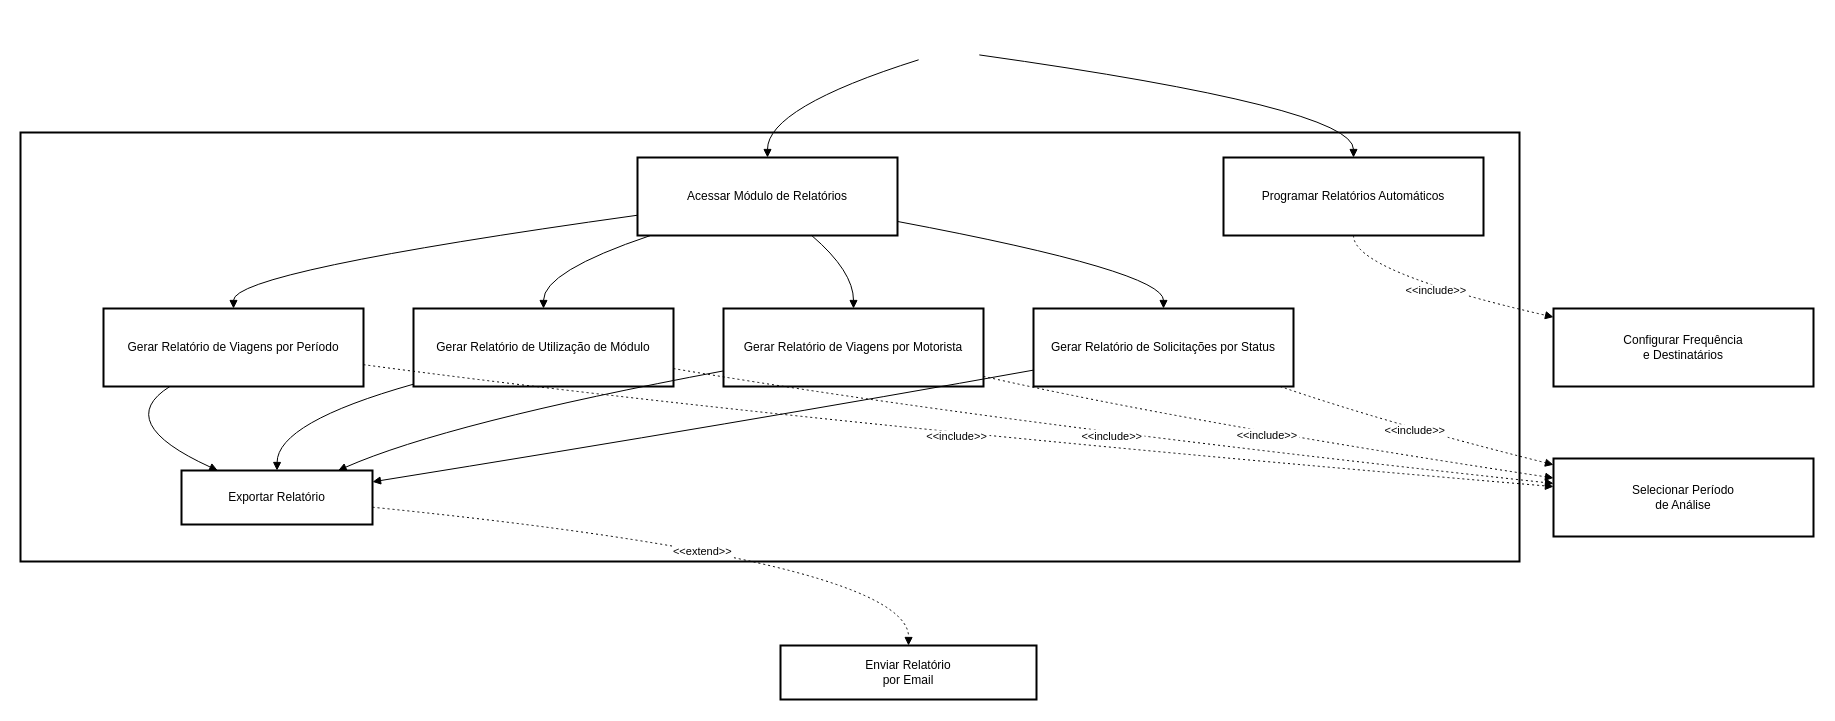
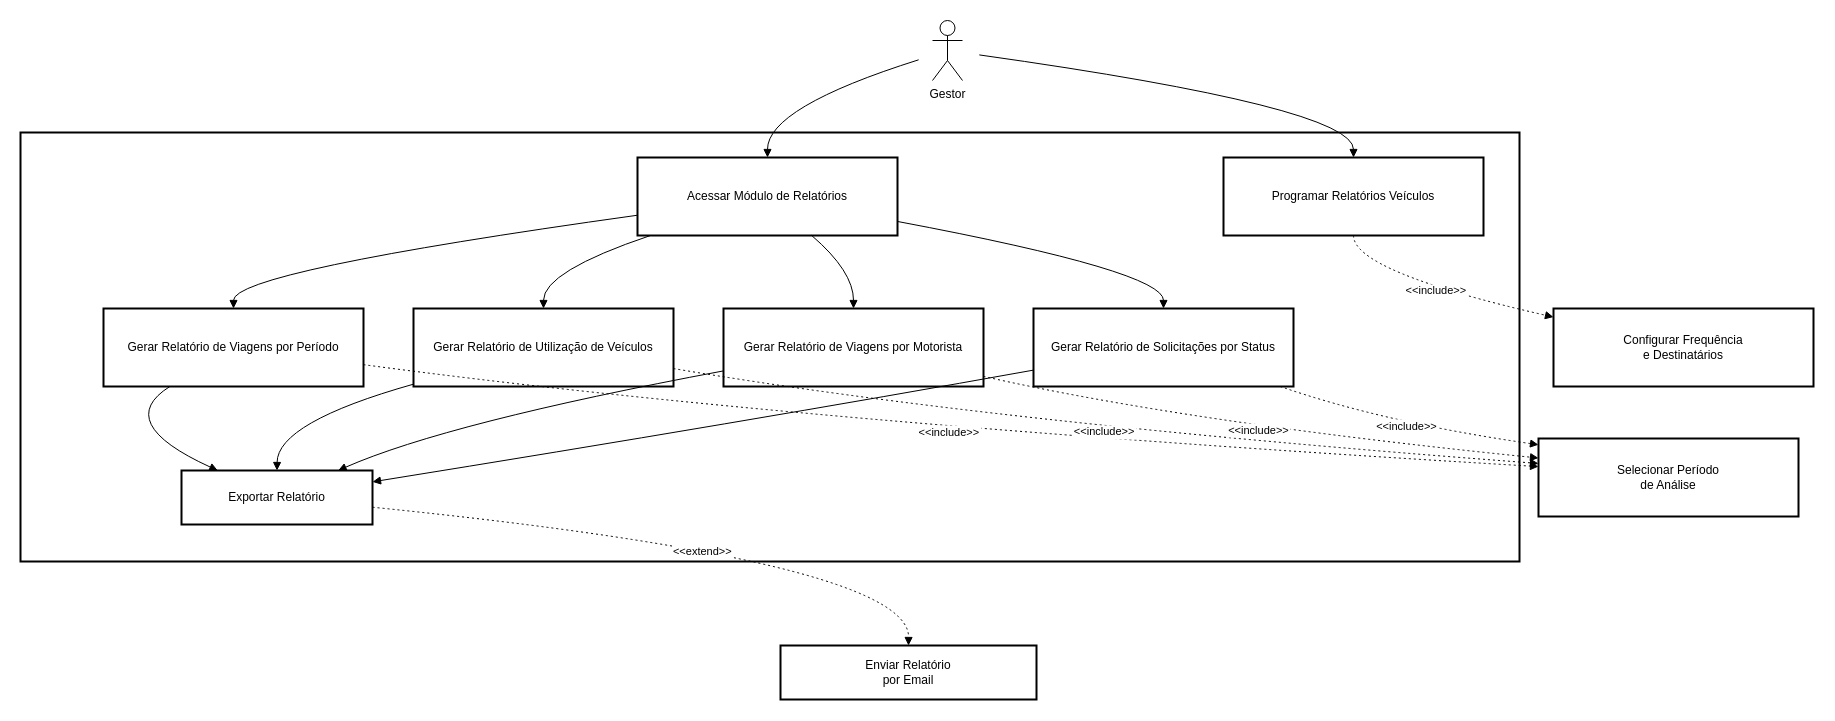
node "Gestor": added
node "Programar Relatórios Automáticos": label "Programar Relatórios Automáticos" -> "Programar Relatórios Veículos"
node "Gerar Relatório de Utilização de Módulo": label "Gerar Relatório de Utilização de Módulo" -> "Gerar Relatório de Utilização de Veículos"
node "Selecionar Período de Análise": moved (1684, 498) -> (1669, 478)
